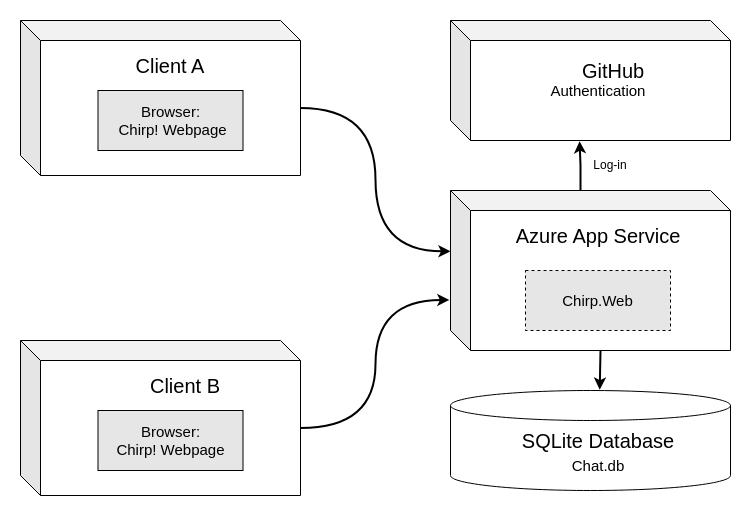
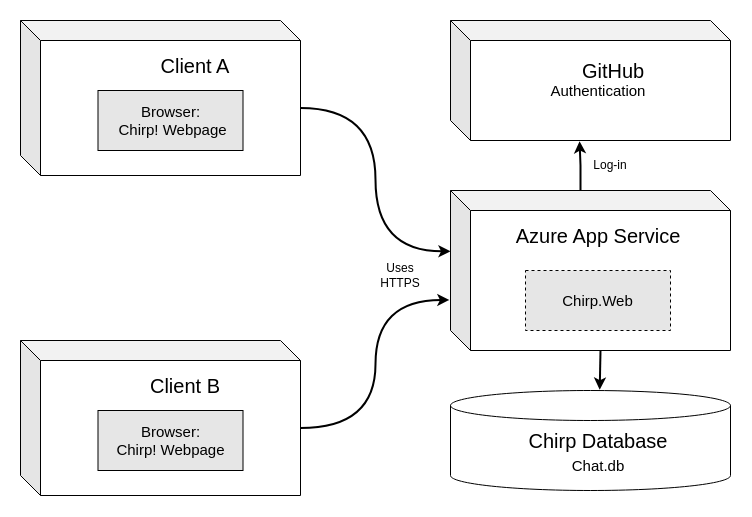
node "Client A": moved (171, 66) -> (196, 66)
node "Uses HTTPS": added
node "SQLite Database": label "SQLite Database" -> "Chirp Database"
